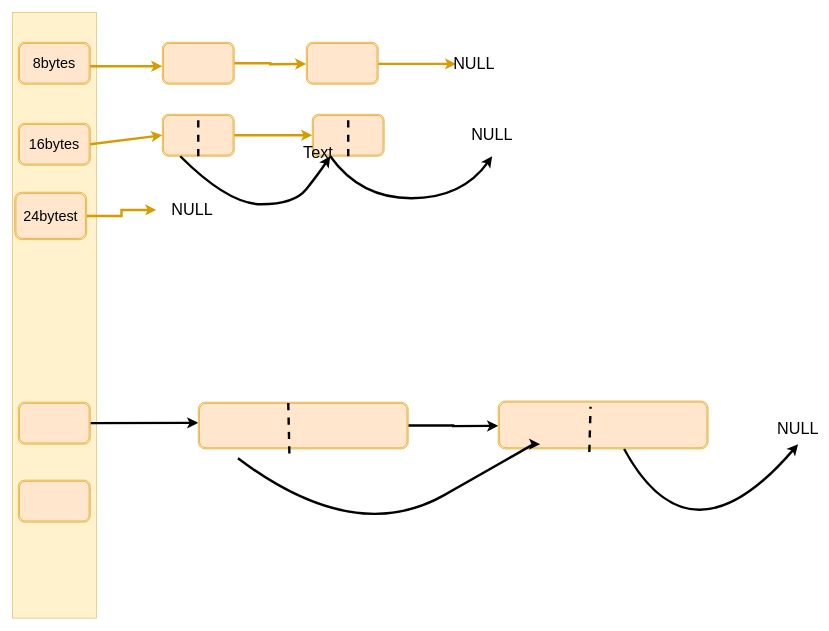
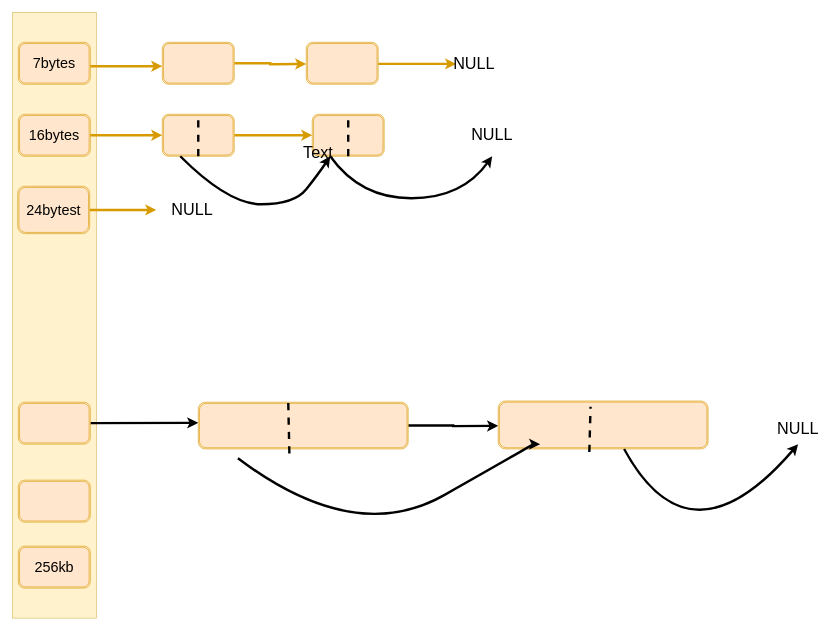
node "8bytes": label "8bytes" -> "7bytes"
node "16bytes": moved (54, 144) -> (54, 135)
node "24bytest": moved (51, 216) -> (54, 210)
node "256kb": added
